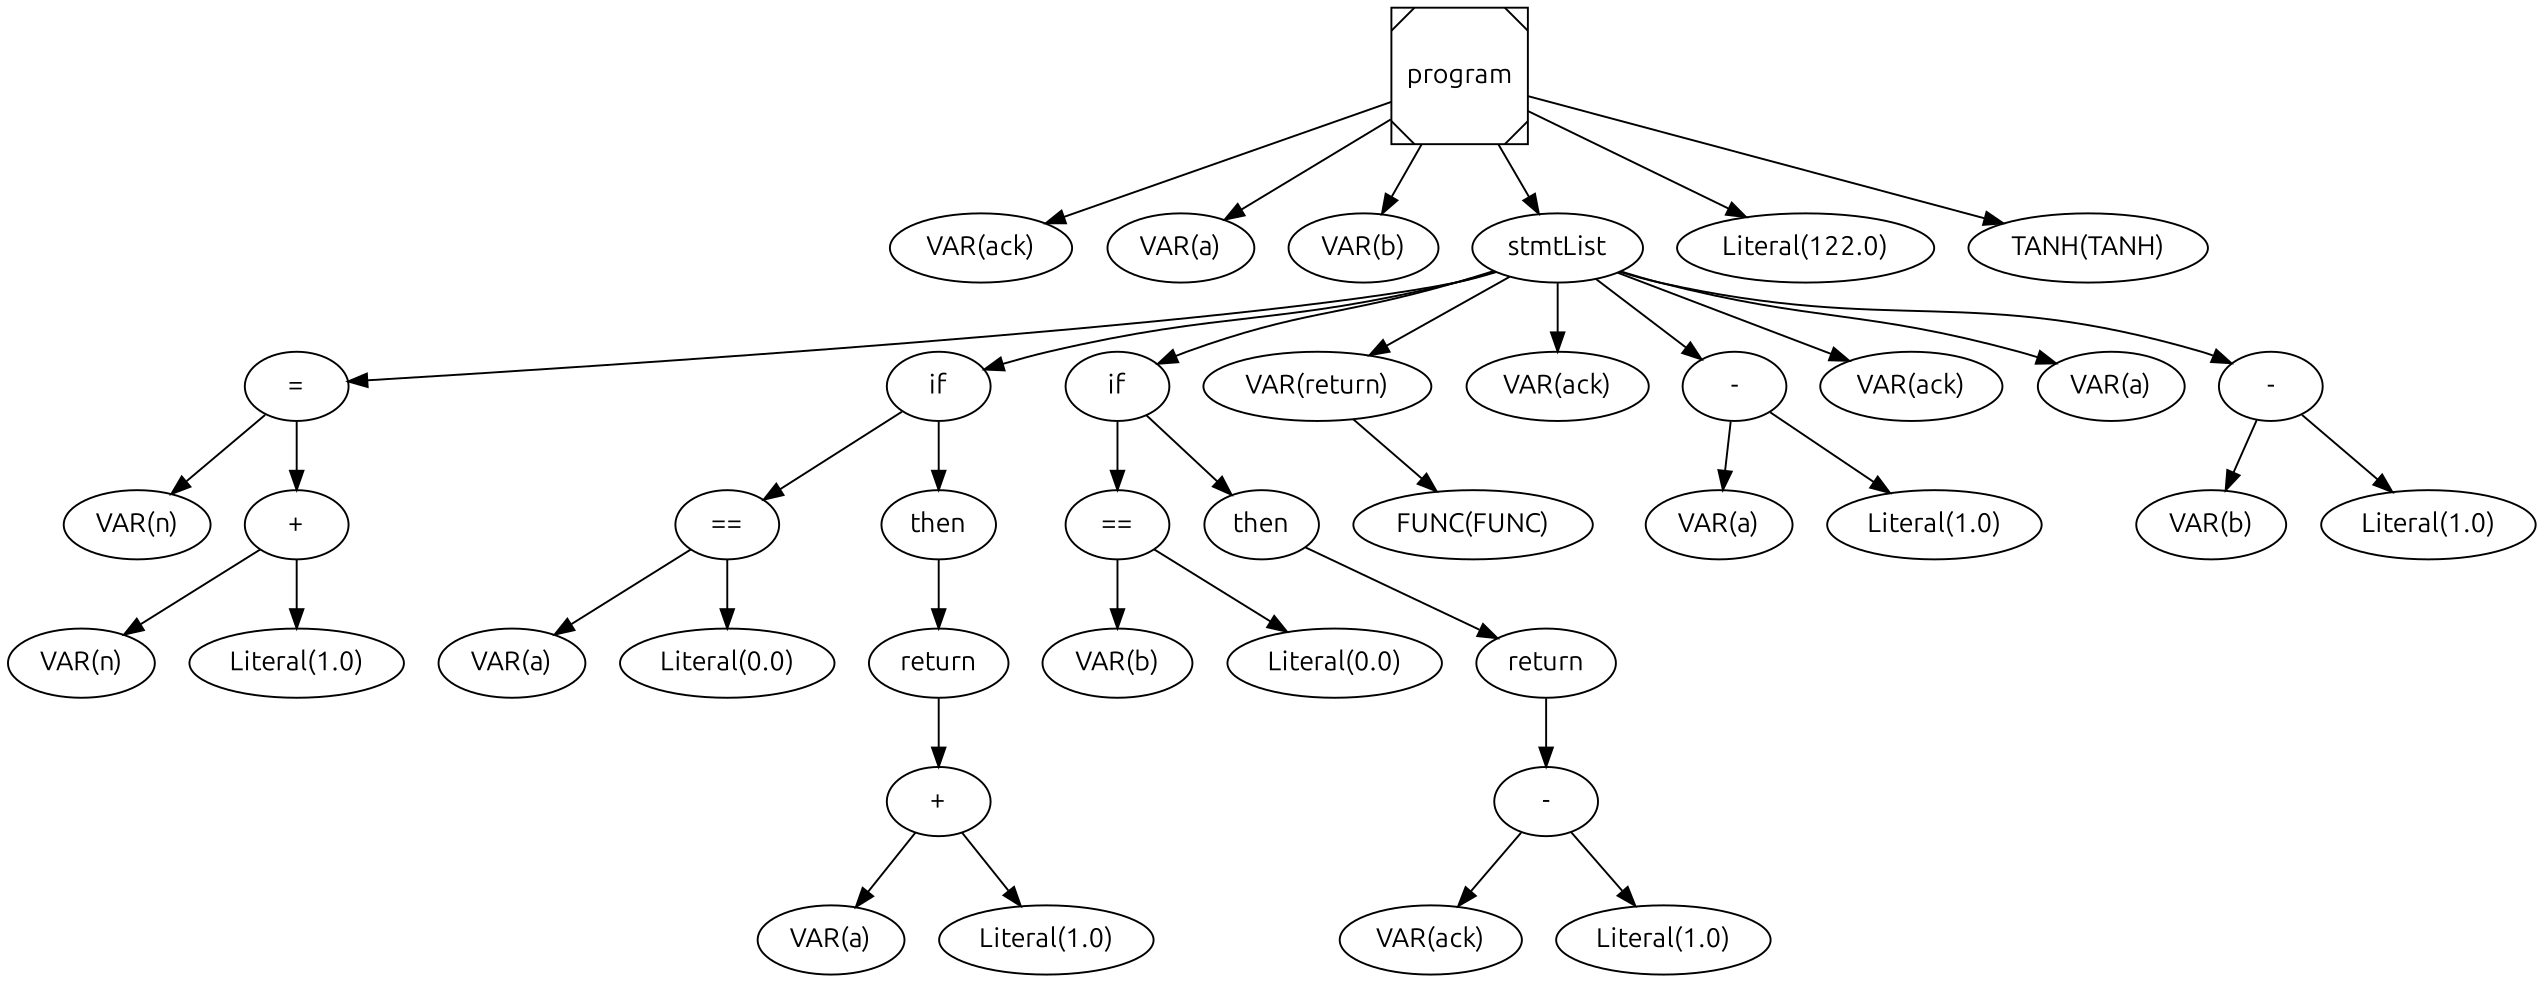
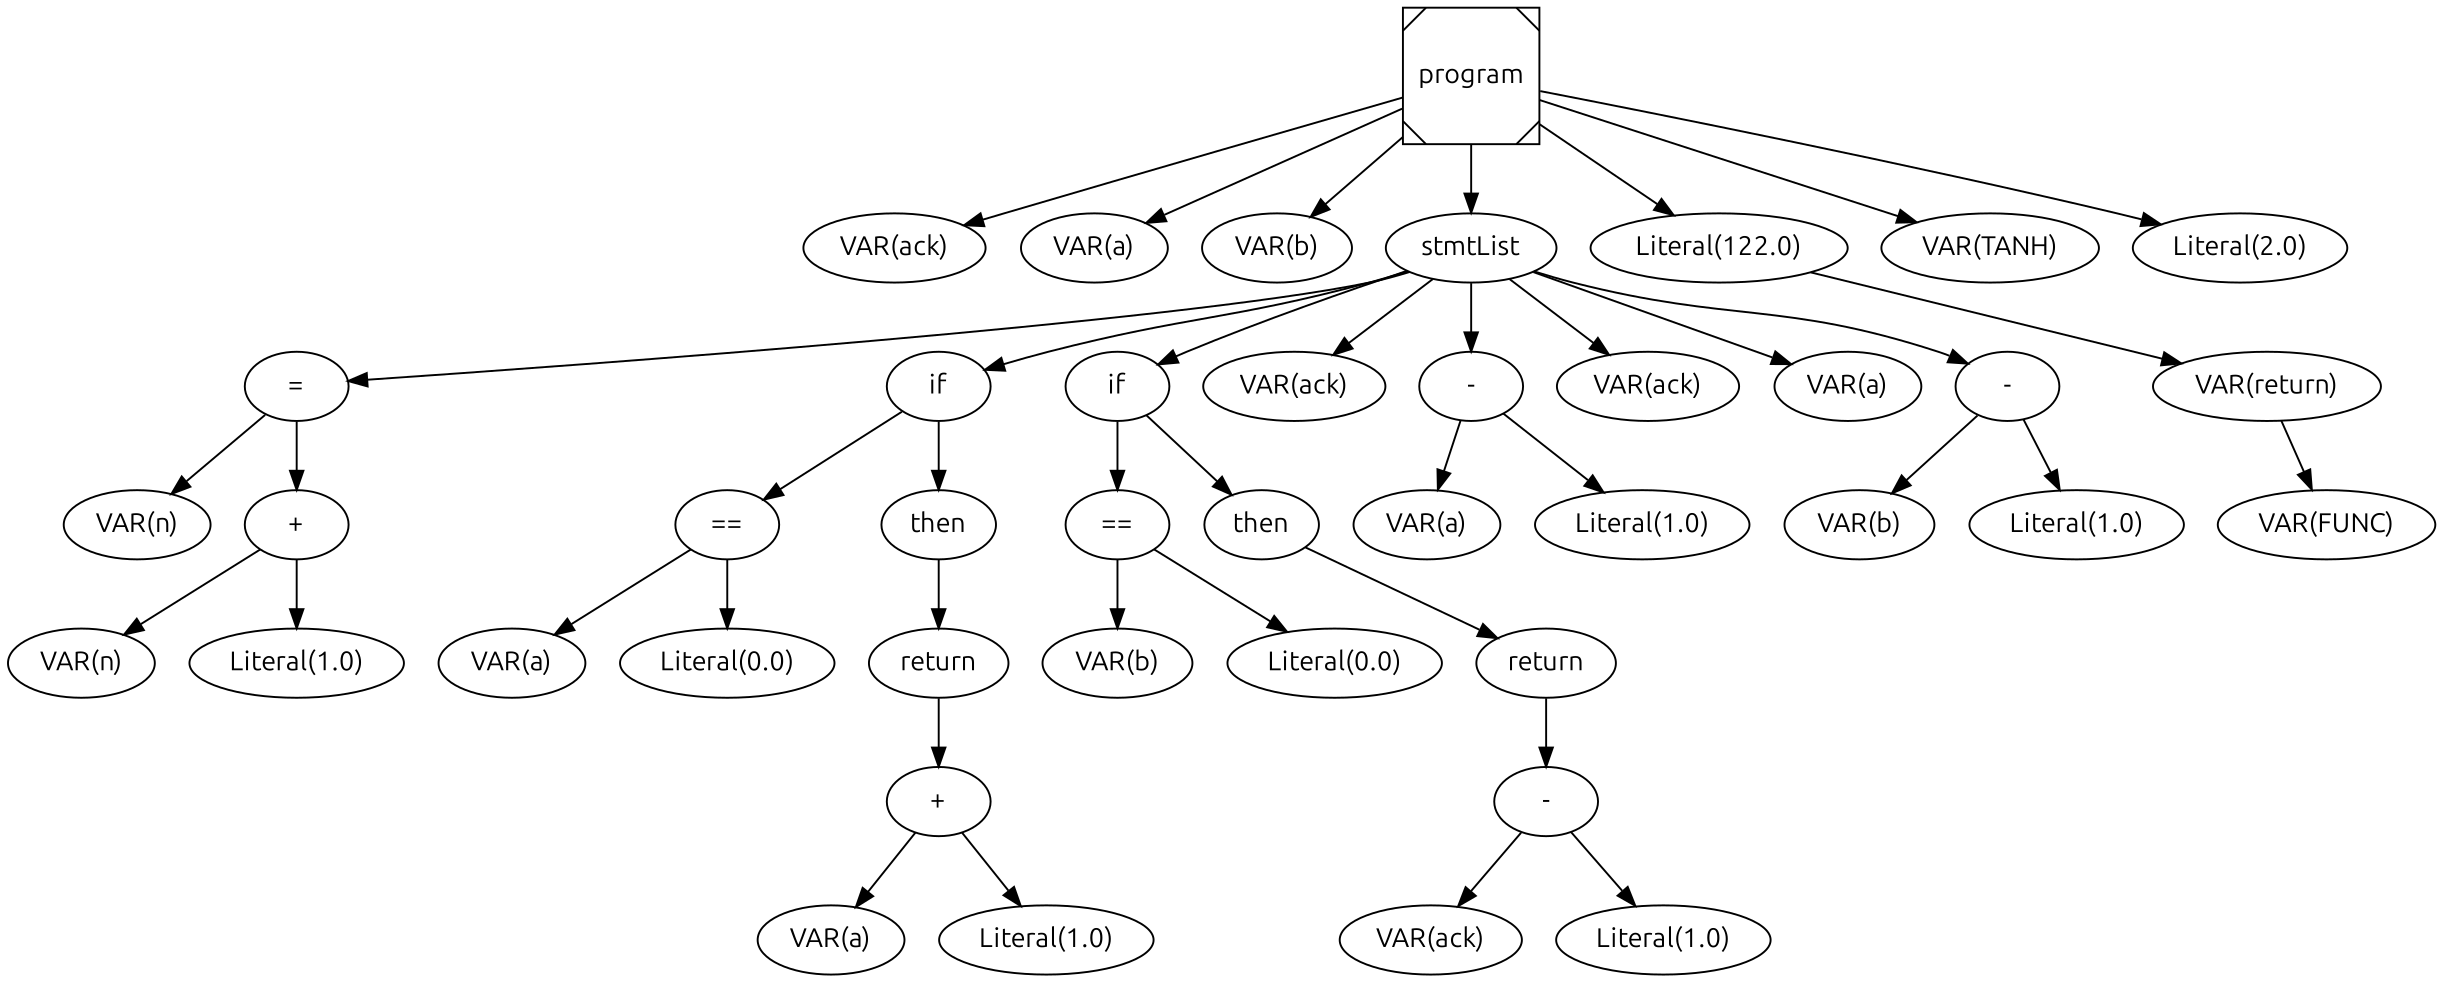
node "TANH(TANH)": label "TANH(TANH)" -> "VAR(TANH)"
node "Literal(2.0)": added
edge "stmtList" -> "VAR(return)": now "Literal(122.0)" -> "VAR(return)"
node "FUNC(FUNC)": label "FUNC(FUNC)" -> "VAR(FUNC)"
